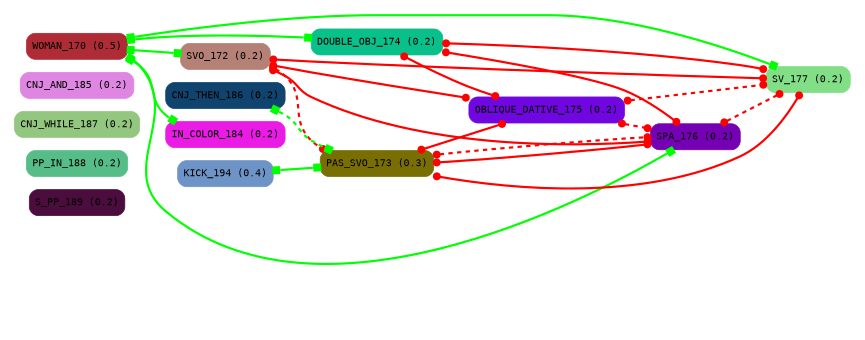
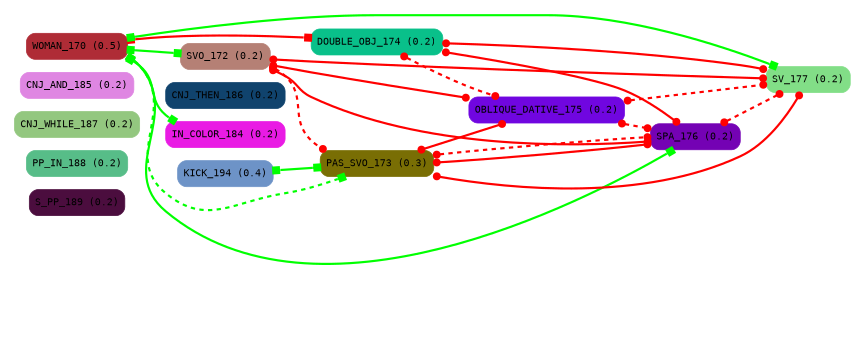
edge "DOUBLE_OBJ_174 (0.2)" -- "WOMAN_170 (0.5)": color green -> red
edge "DOUBLE_OBJ_174 (0.2)" -- "OBLIQUE_DATIVE_175 (0.2)": style bold -> dashed
edge "CNJ_THEN_186 (0.2)" -- "PAS_SVO_173 (0.3)": now "WOMAN_170 (0.5)" -- "PAS_SVO_173 (0.3)"
